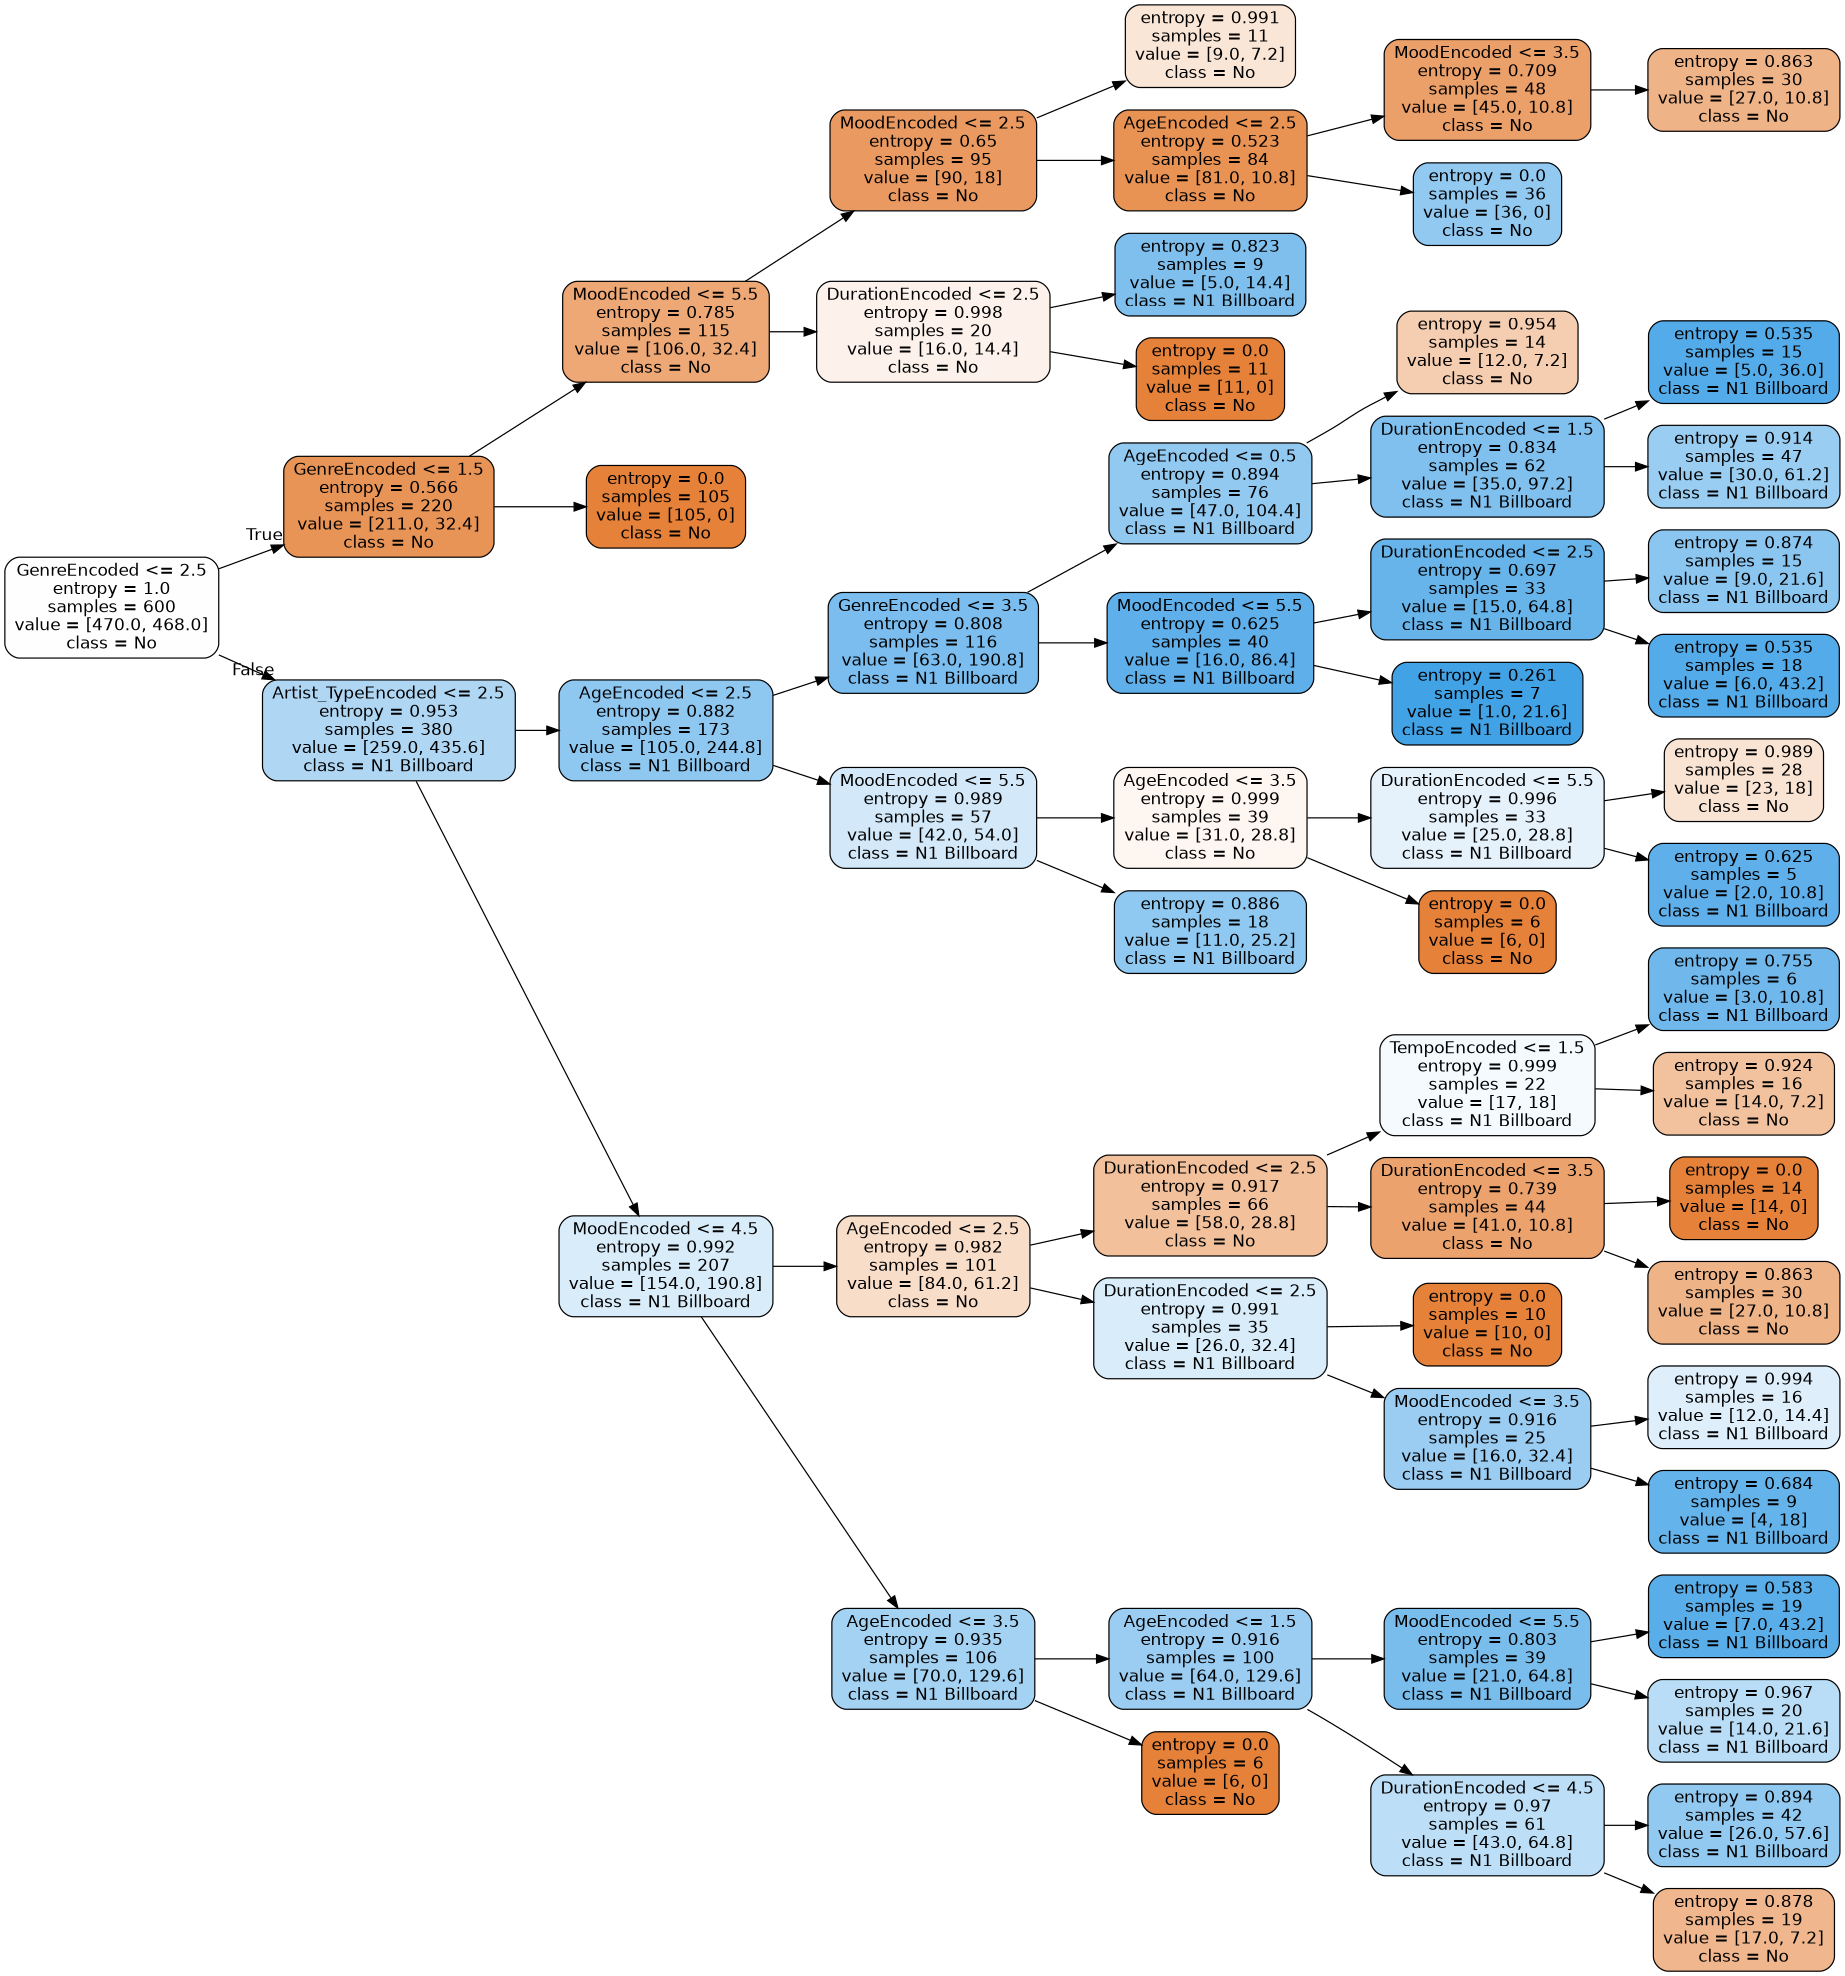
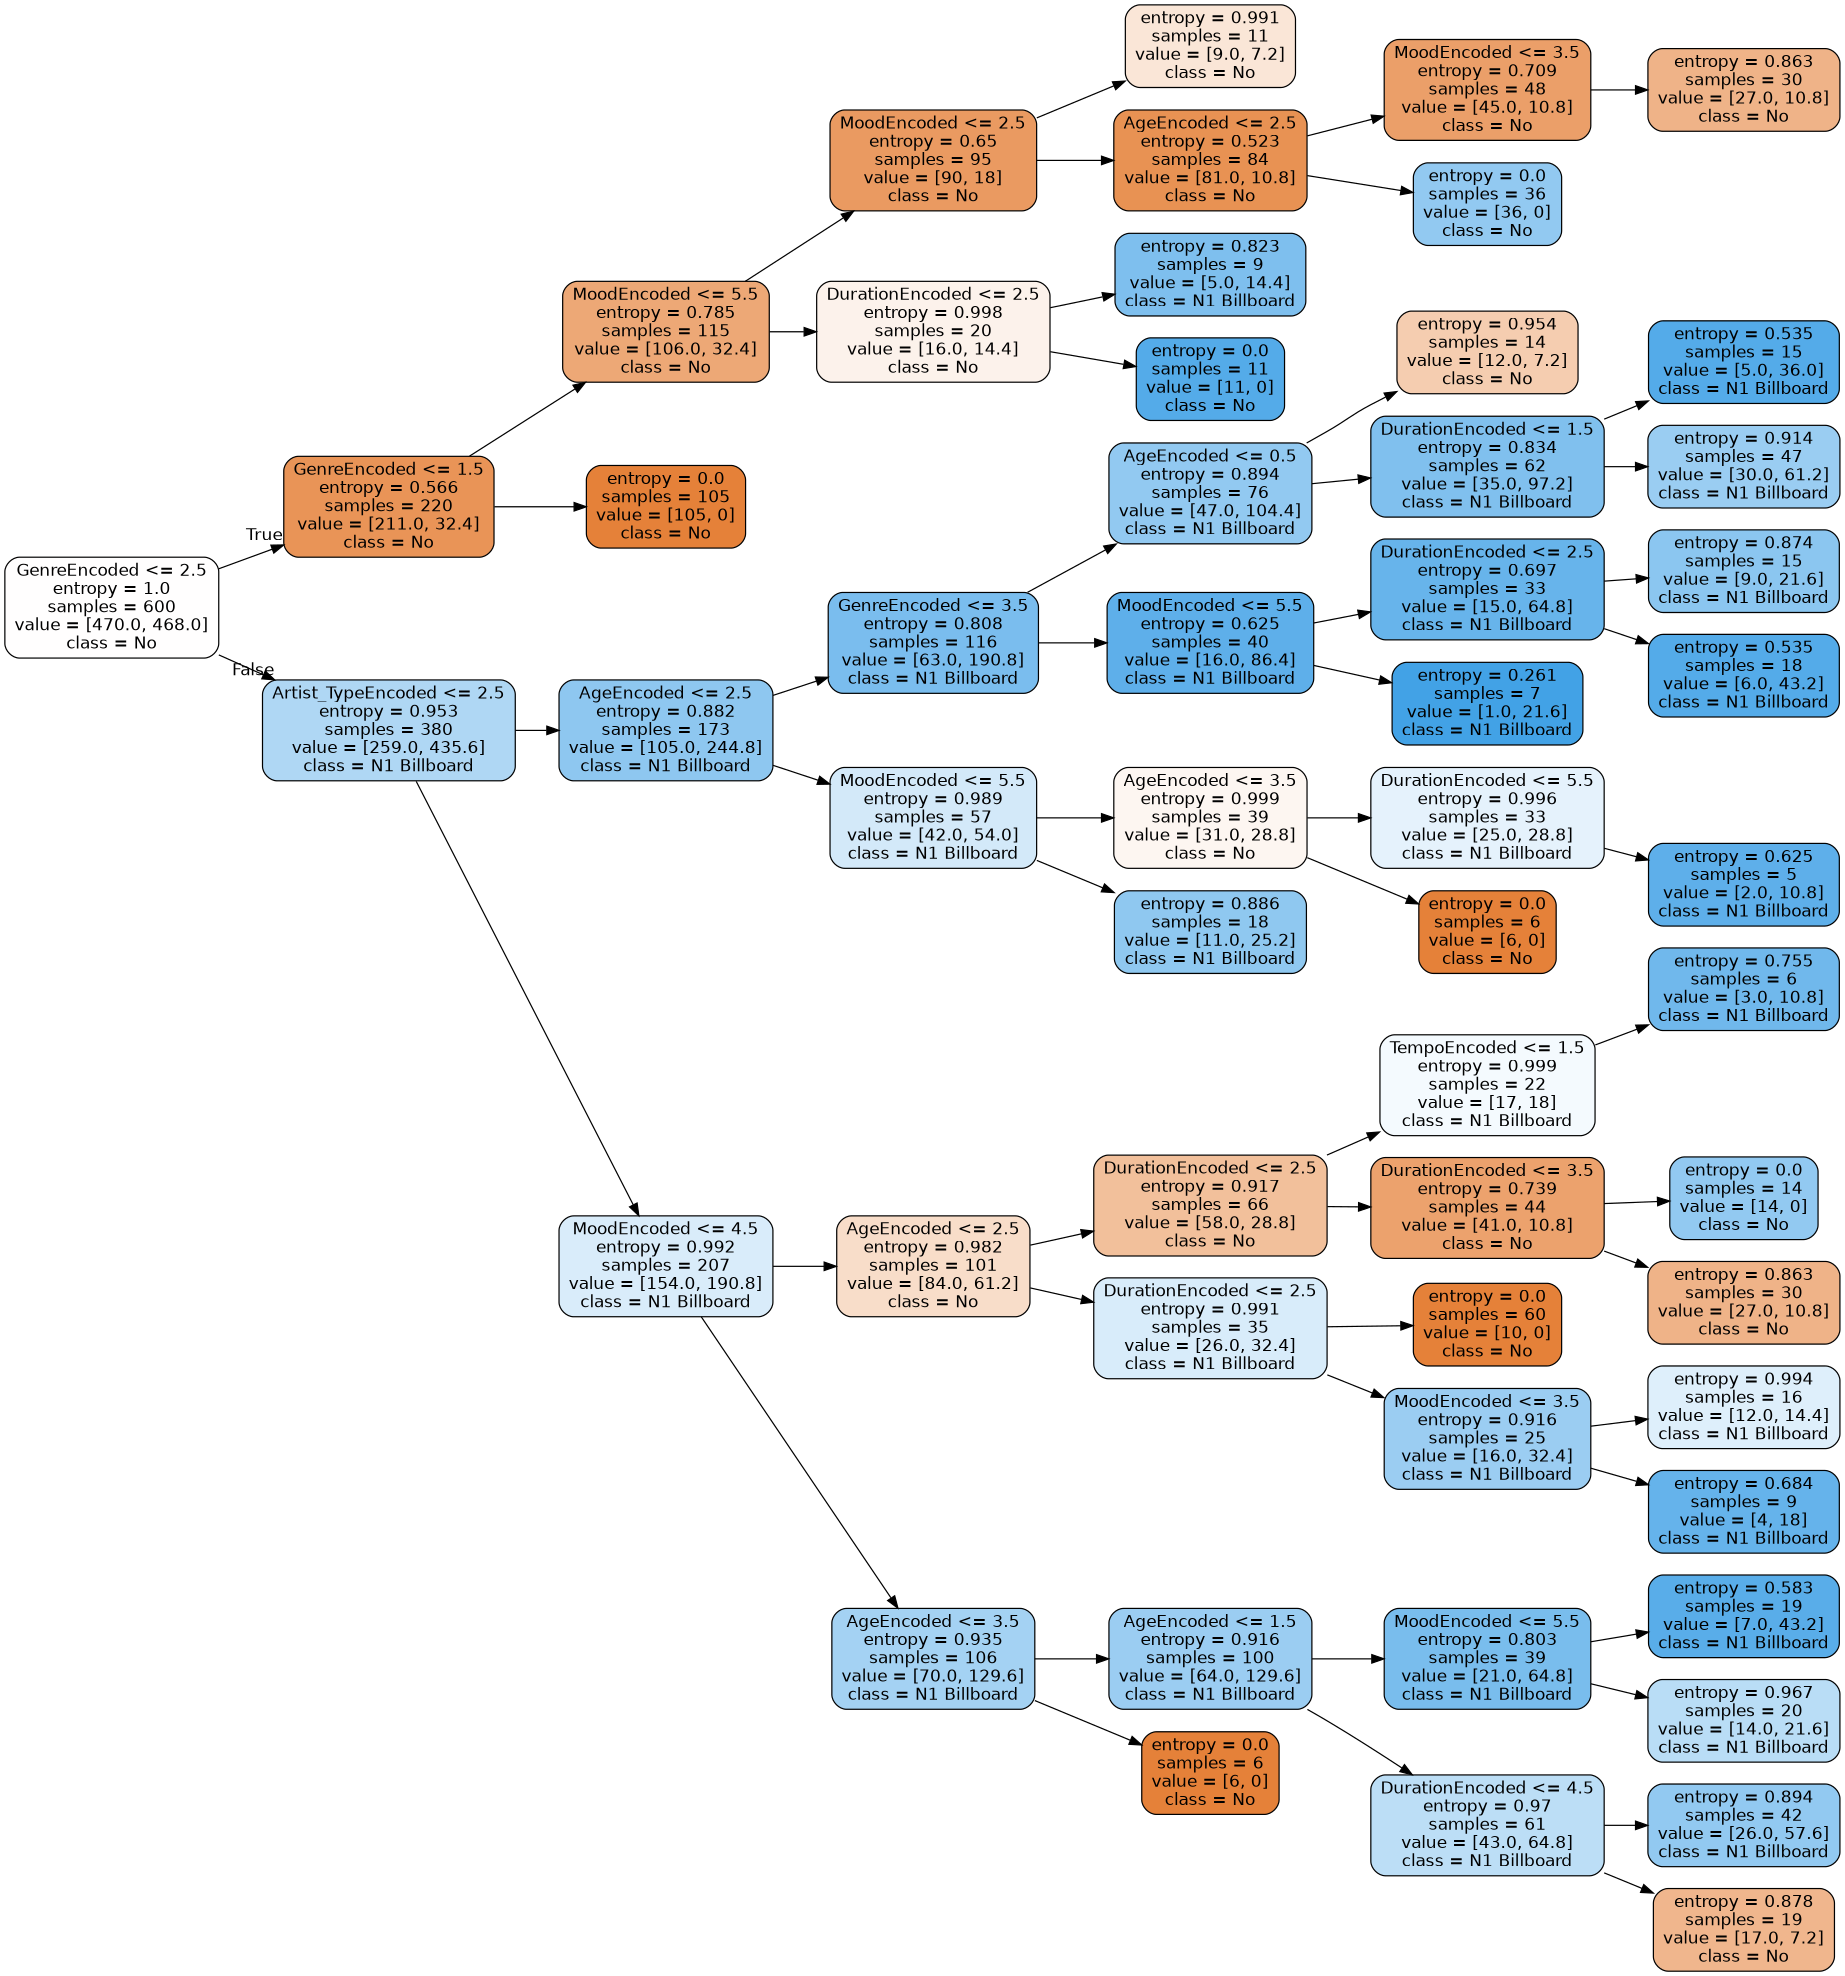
node "entropy = 0.0 samples = 11 value = [11, 0] class = No": fillcolor #e58139 -> #54abe9
node "entropy = 0.989 samples = 28 value = [23, 18] class = No": removed
node "entropy = 0.924 samples = 16 value = [14.0, 7.2] class = No": removed
node "entropy = 0.0 samples = 14 value = [14, 0] class = No": fillcolor #e58139 -> #92c9f1
node "entropy = 0.0 samples = 10 value = [10, 0] class = No": label "entropy = 0.0 samples = 10 value = [10, 0] class = No" -> "entropy = 0.0 samples = 60 value = [10, 0] class = No"
